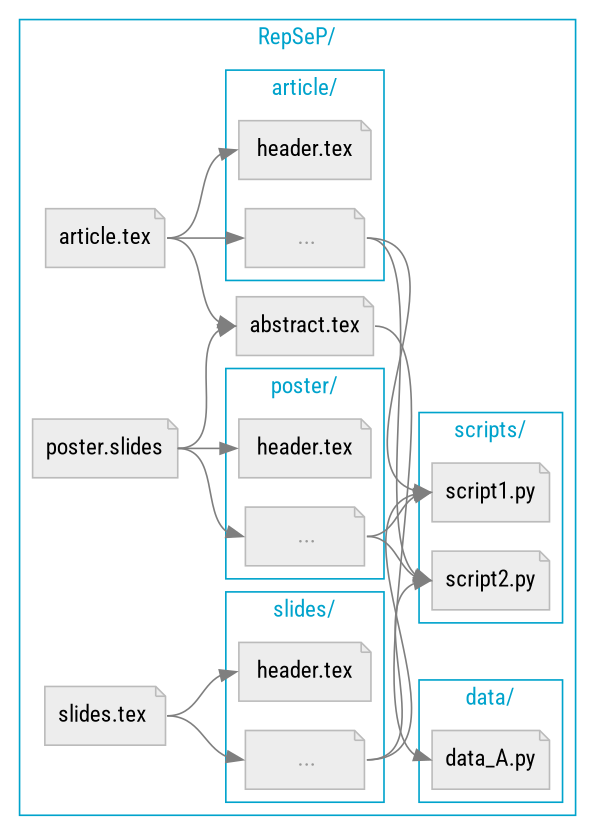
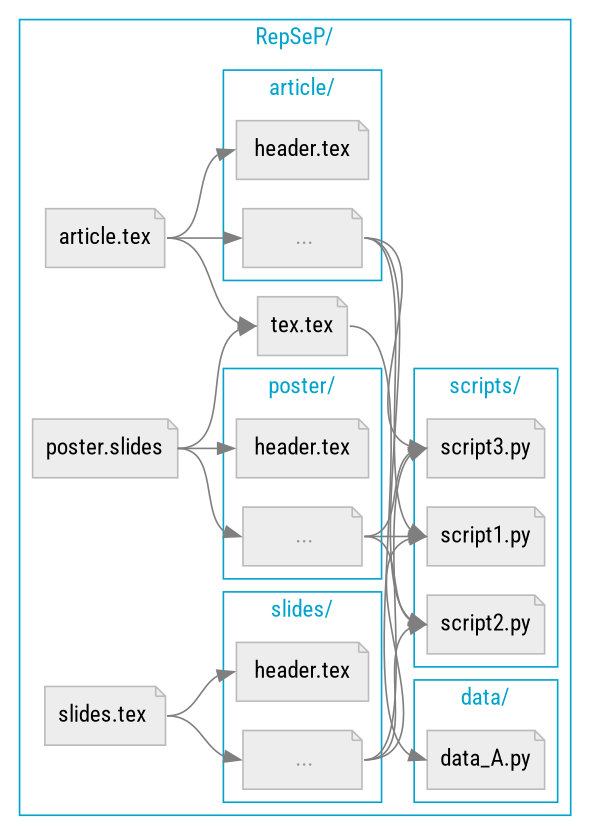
node "abstract.tex": label "abstract.tex" -> "tex.tex"
node "script3.py": added
